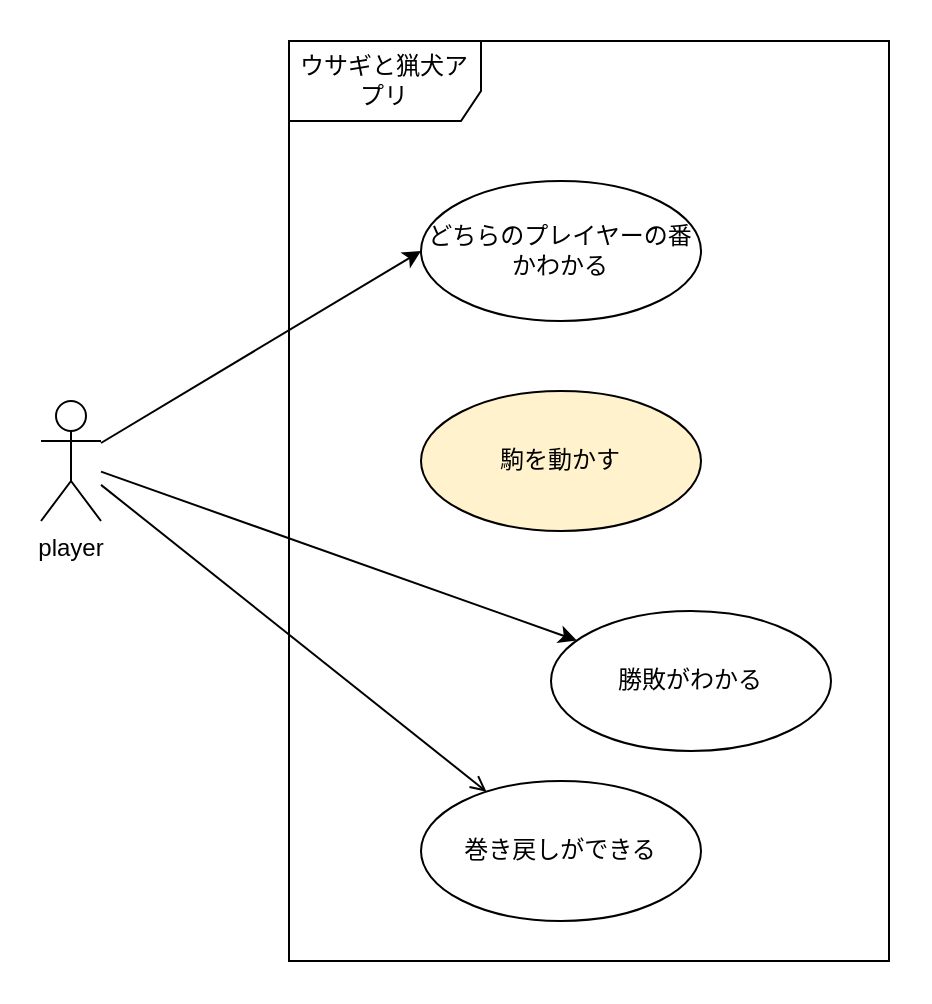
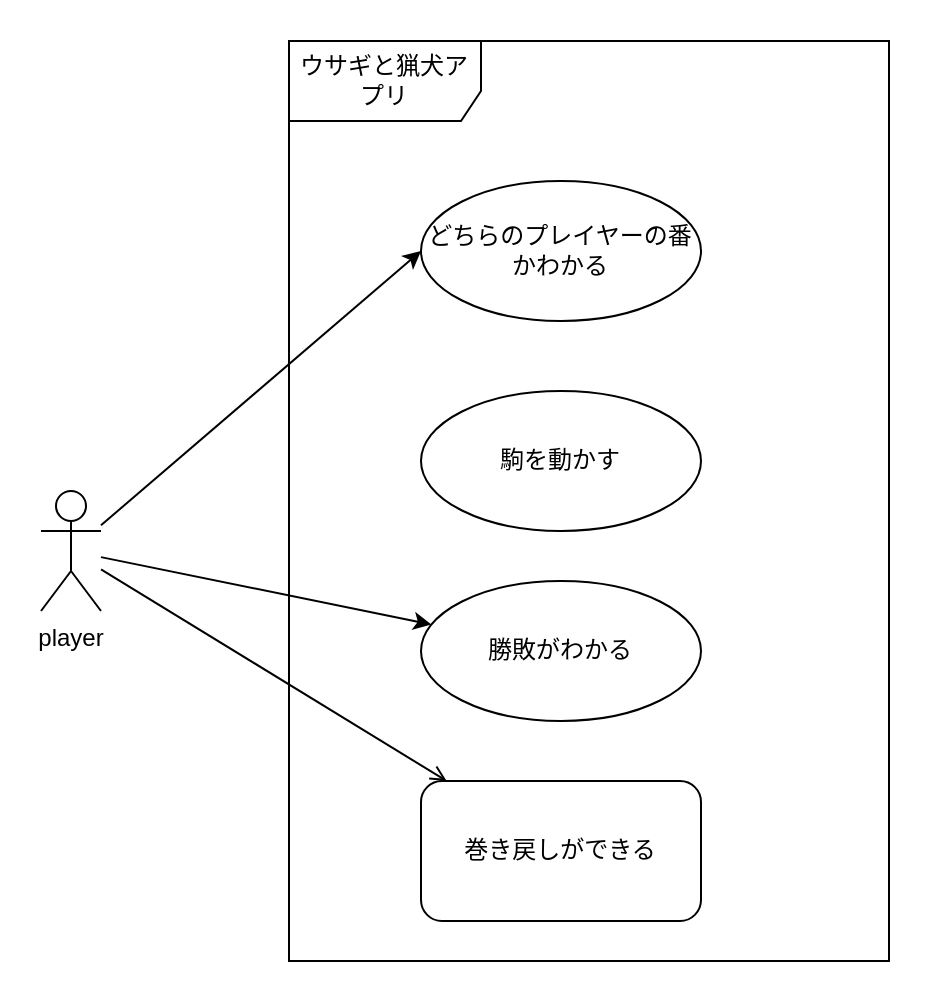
node "player": moved (71, 461) -> (71, 551)
node "駒を動かす": fillcolor #fff2cc -> #ffffff
node "勝敗がわかる": moved (691, 681) -> (561, 651)
node "巻き戻しができる": shape ellipse -> rounded rectangle
